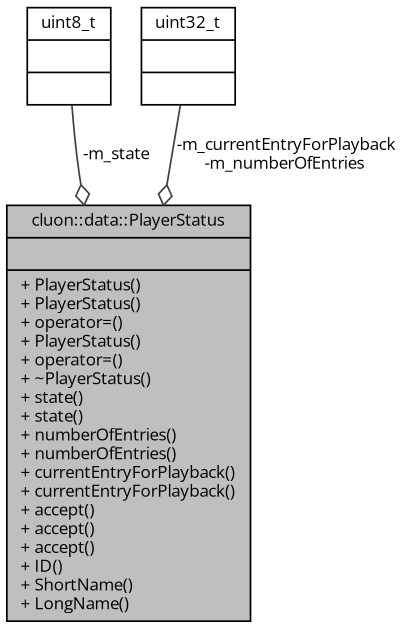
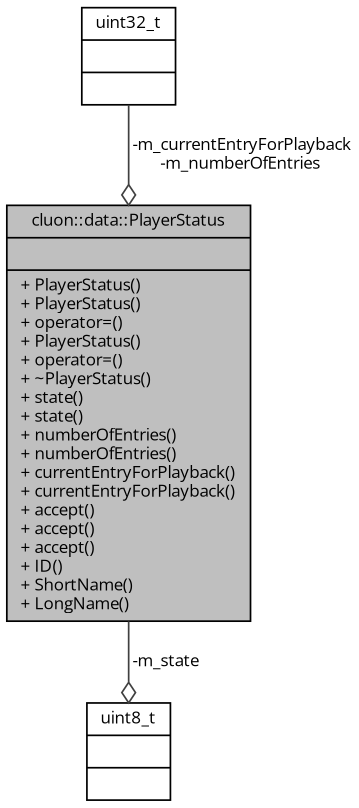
edge "uint8_t" -> "cluon::data::PlayerStatus": reversed
